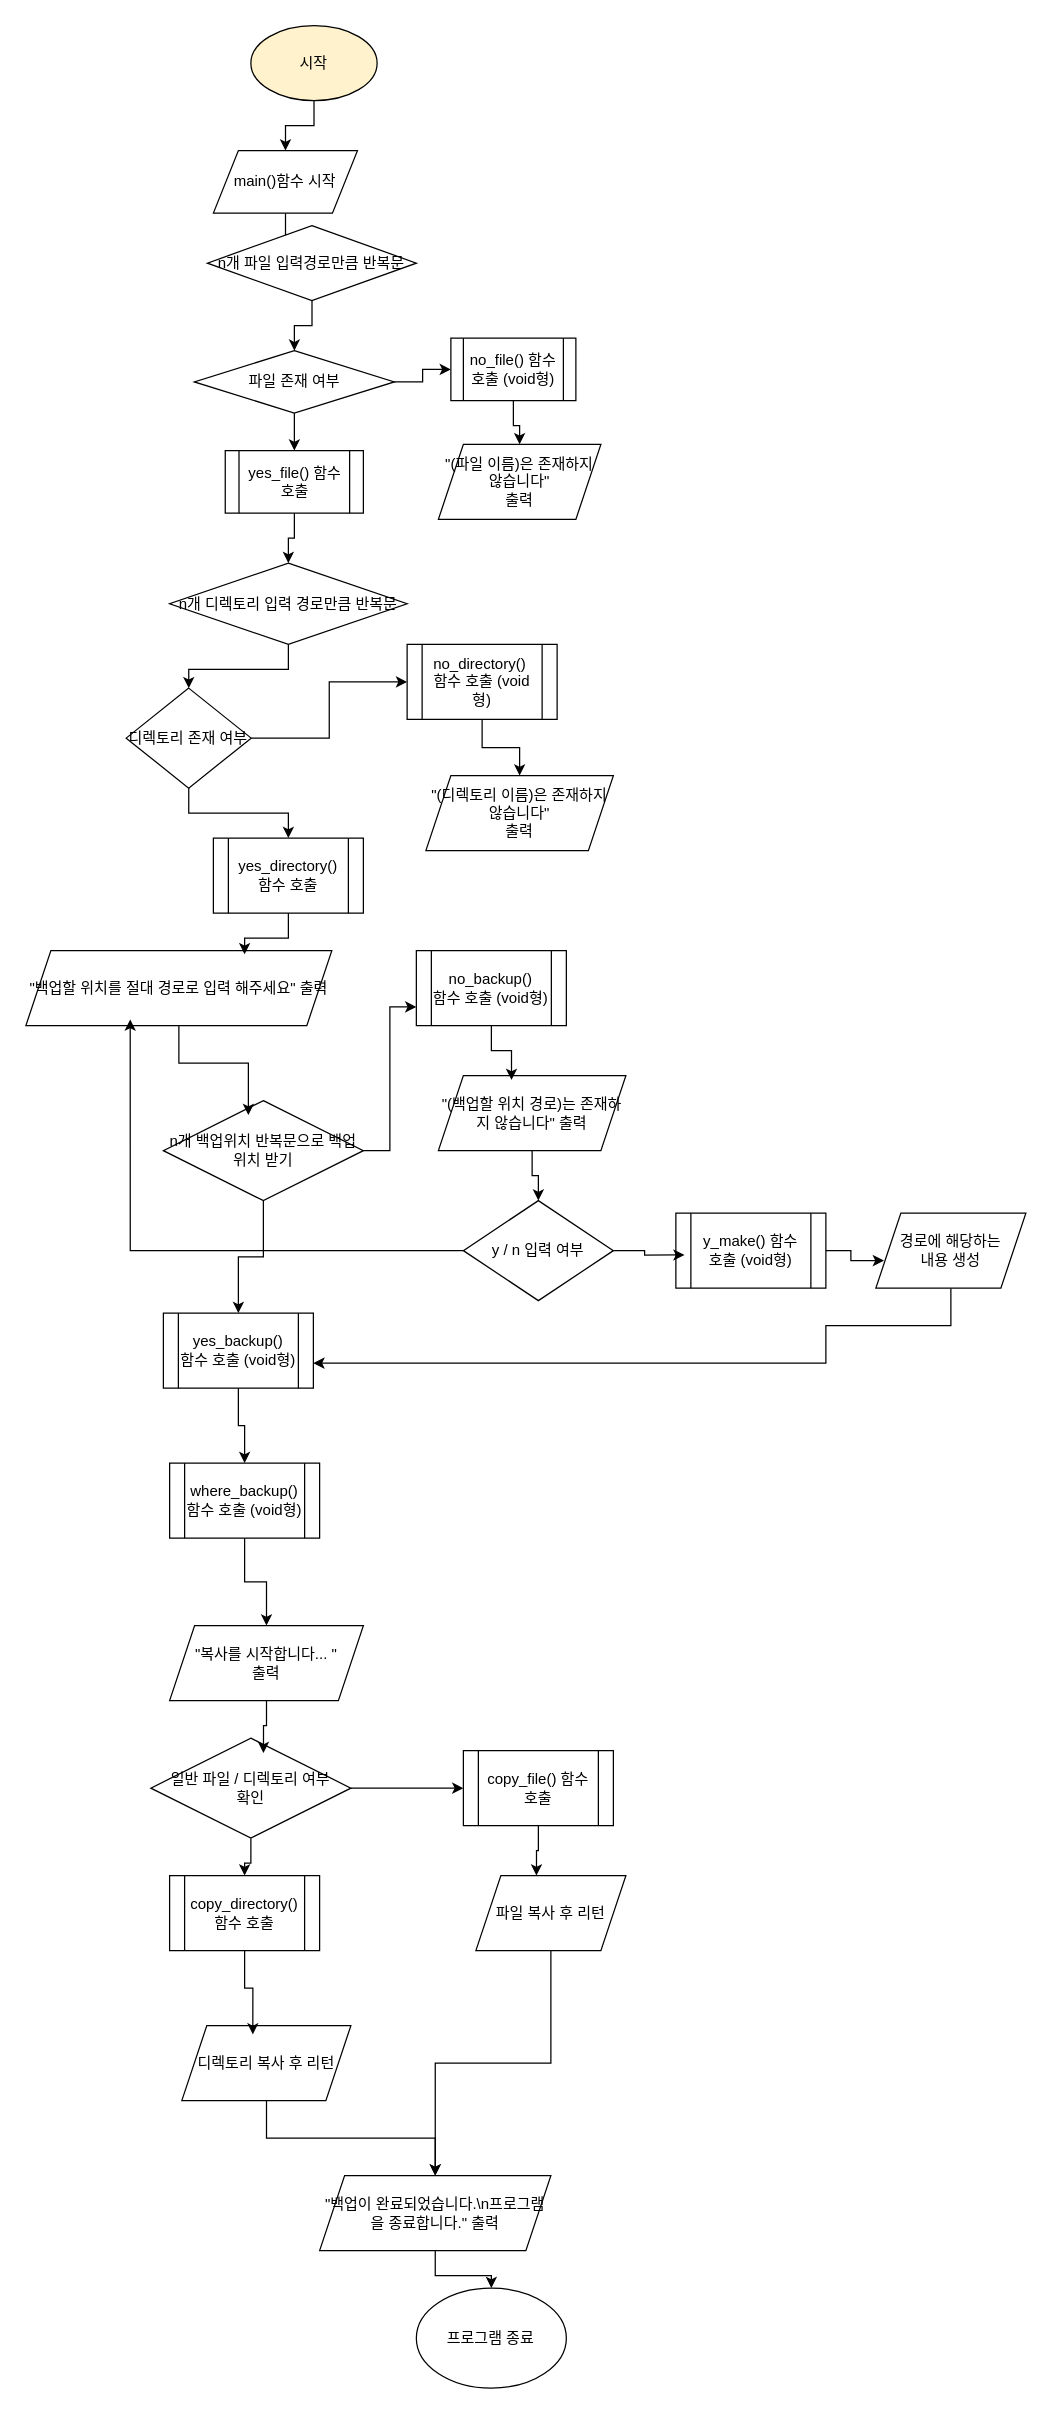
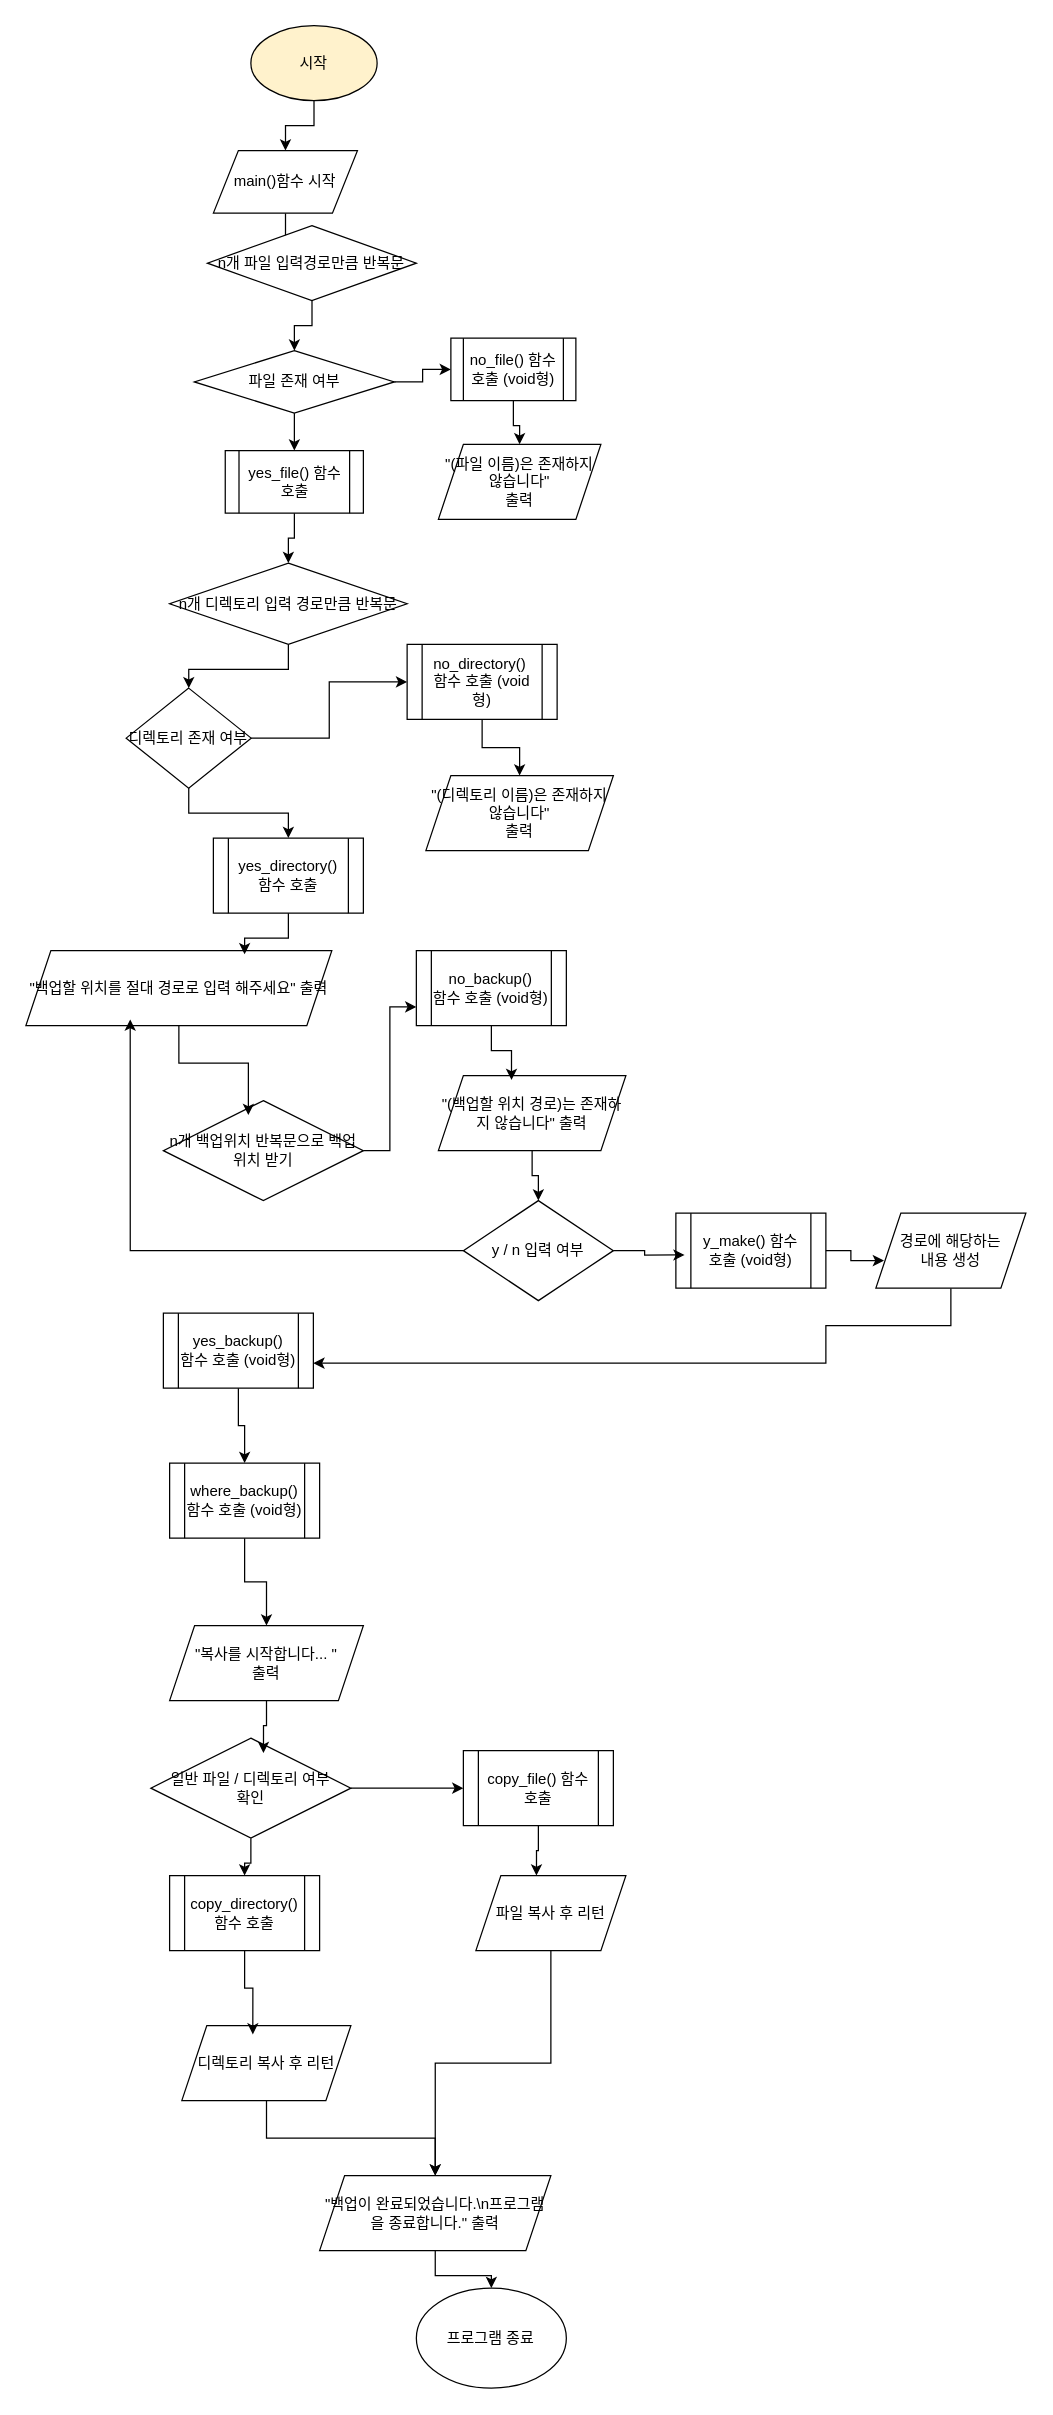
edge "n개 백업위치 반복문으로 백업 위치 받기" -> "yes_backup() 함수 호출 (void형)": removed
